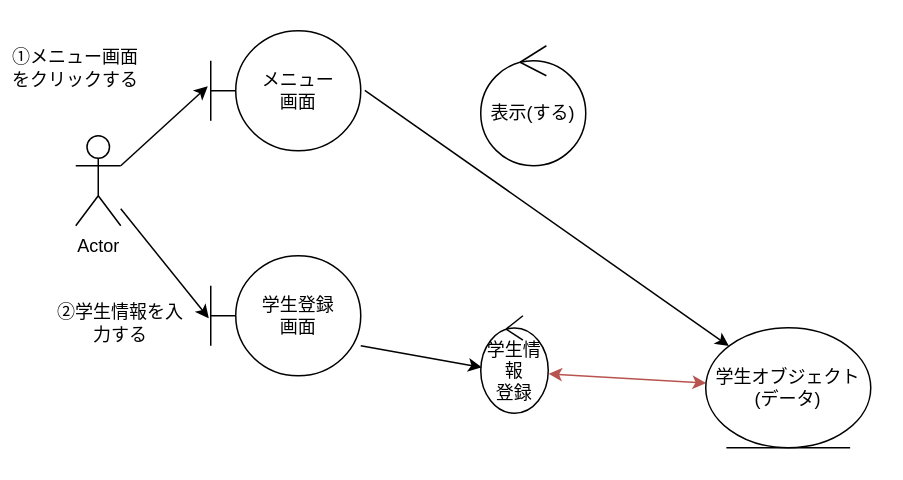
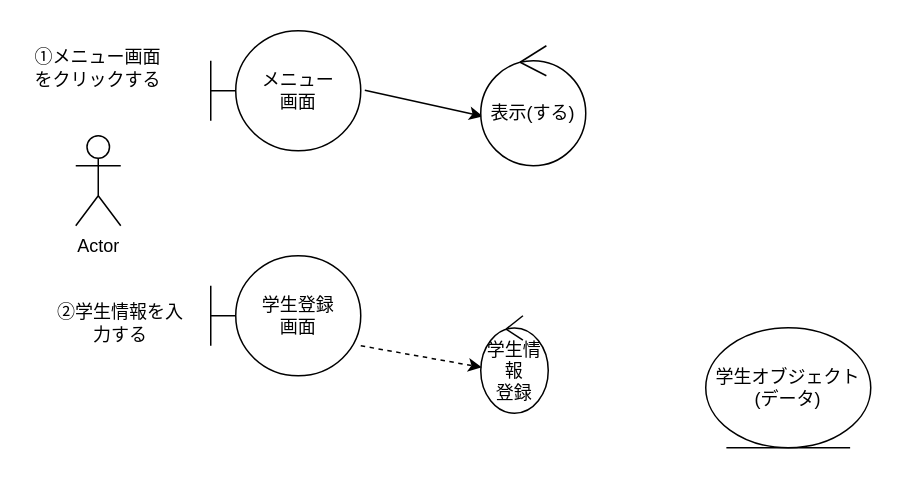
node "①メニュー画面をクリックする": moved (76, 68) -> (98, 68)
edge "Actor" -> "メニュー 画面": removed
edge "メニュー 画面" -> "学生オブジェクト (データ)": now "メニュー 画面" -> "表示(する)"
edge "Actor" -> "学生登録 画面": removed
edge "学生登録 画面" -> "学生情報 登録": style solid -> dashed
edge "学生情報 登録" -- "学生オブジェクト (データ)": removed
